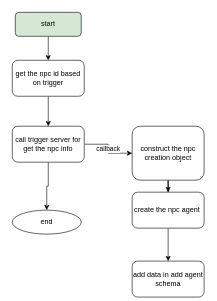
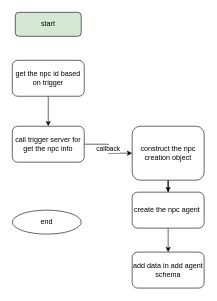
edge "start" -> "get the npc id based on trigger": removed
edge "call trigger server for get the npc info" -> "end": removed
node "add data in add agent schema": moved (168, 279) -> (168, 270)
